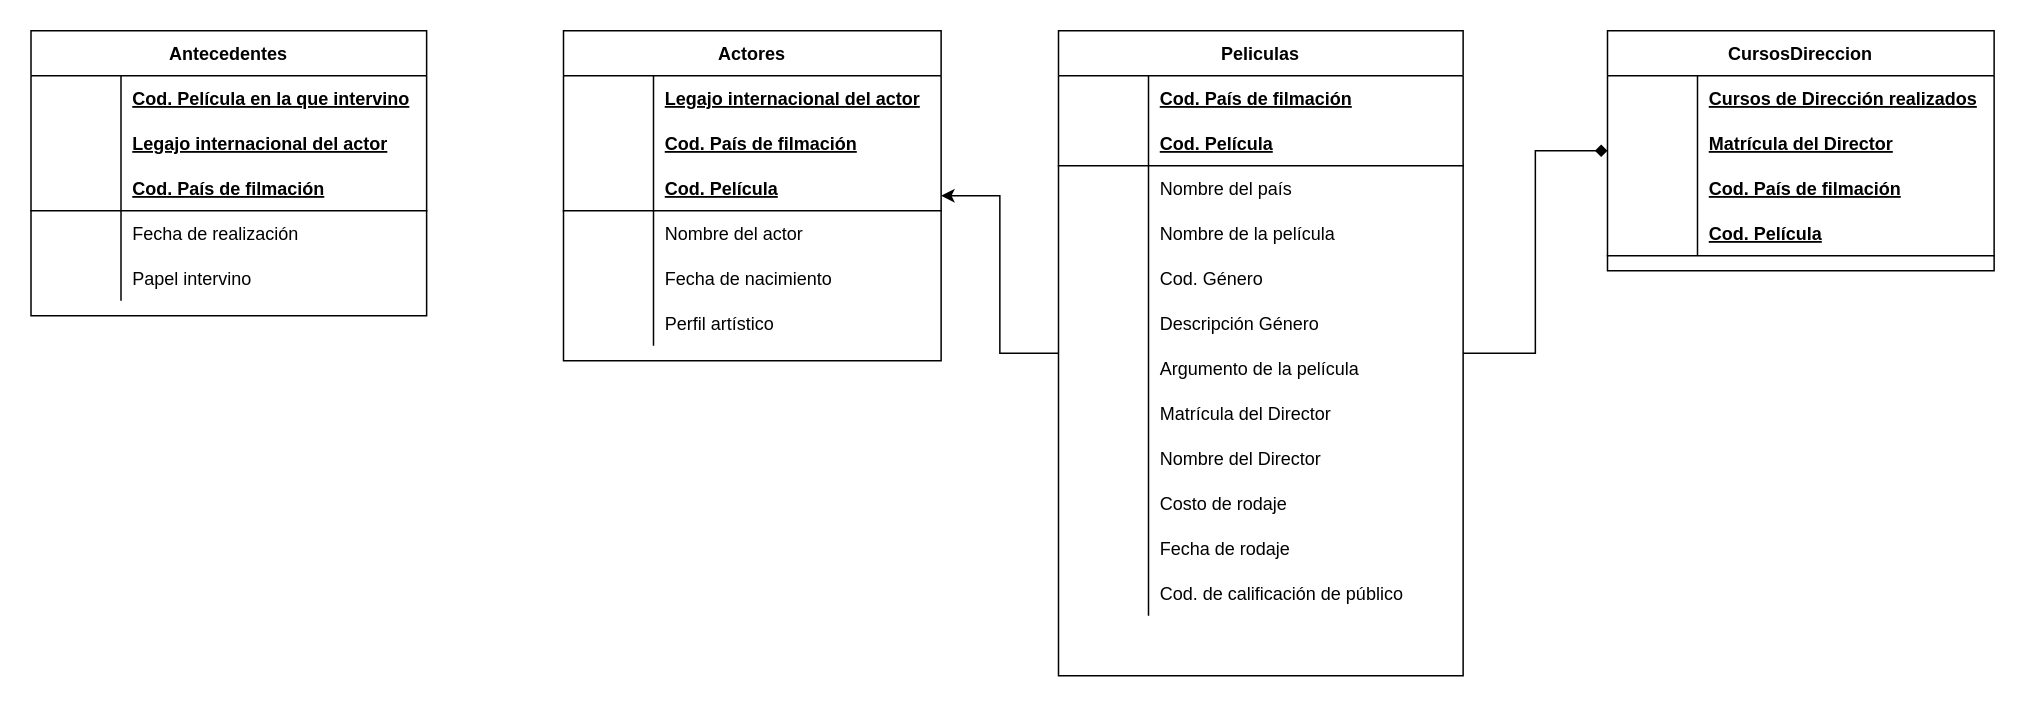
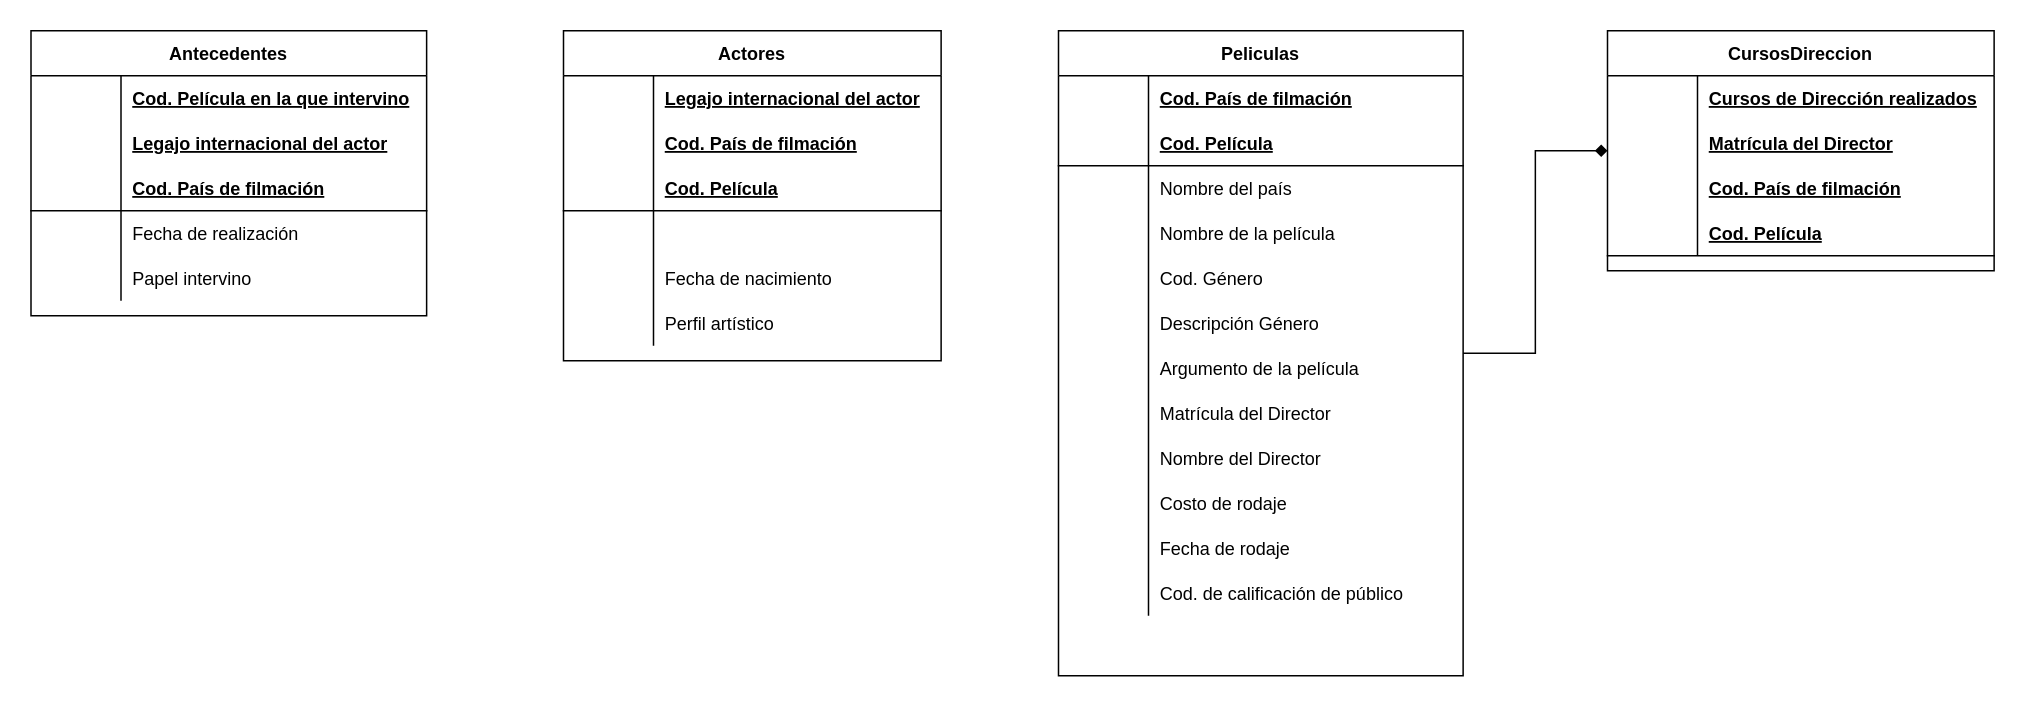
node "Nombre del actor": removed
edge "Peliculas" -> "Actores": removed
